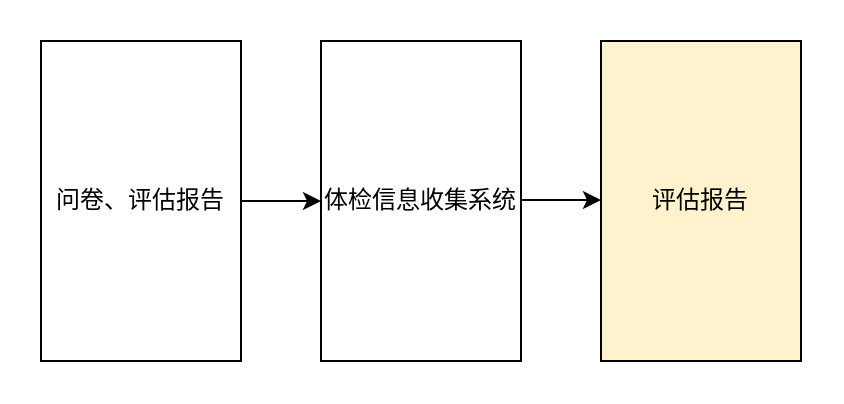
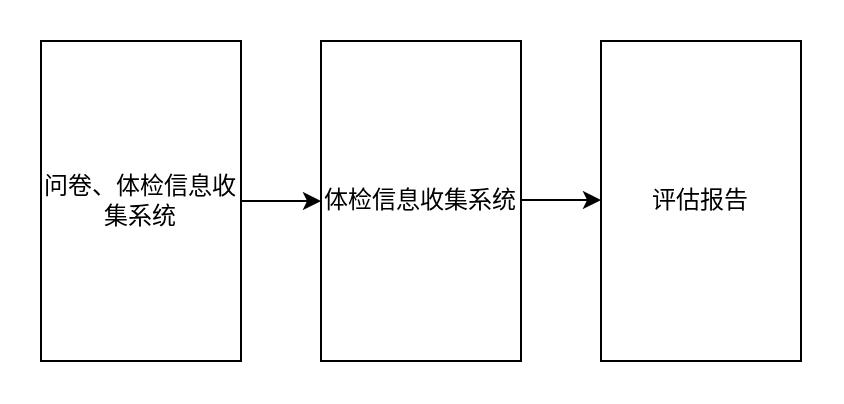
node "问卷、评估报告": label "问卷、评估报告" -> "问卷、体检信息收集系统"
node "评估报告": fillcolor #fff2cc -> #ffffff
